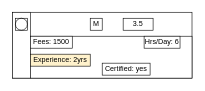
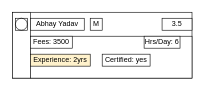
node "Abhay Yadav": added
node "3.5": moved (138, 24) -> (177, 24)
node "Fees: 1500": label "Fees: 1500" -> "Fees: 3500"
node "Certified: yes": moved (126, 69) -> (126, 60)
